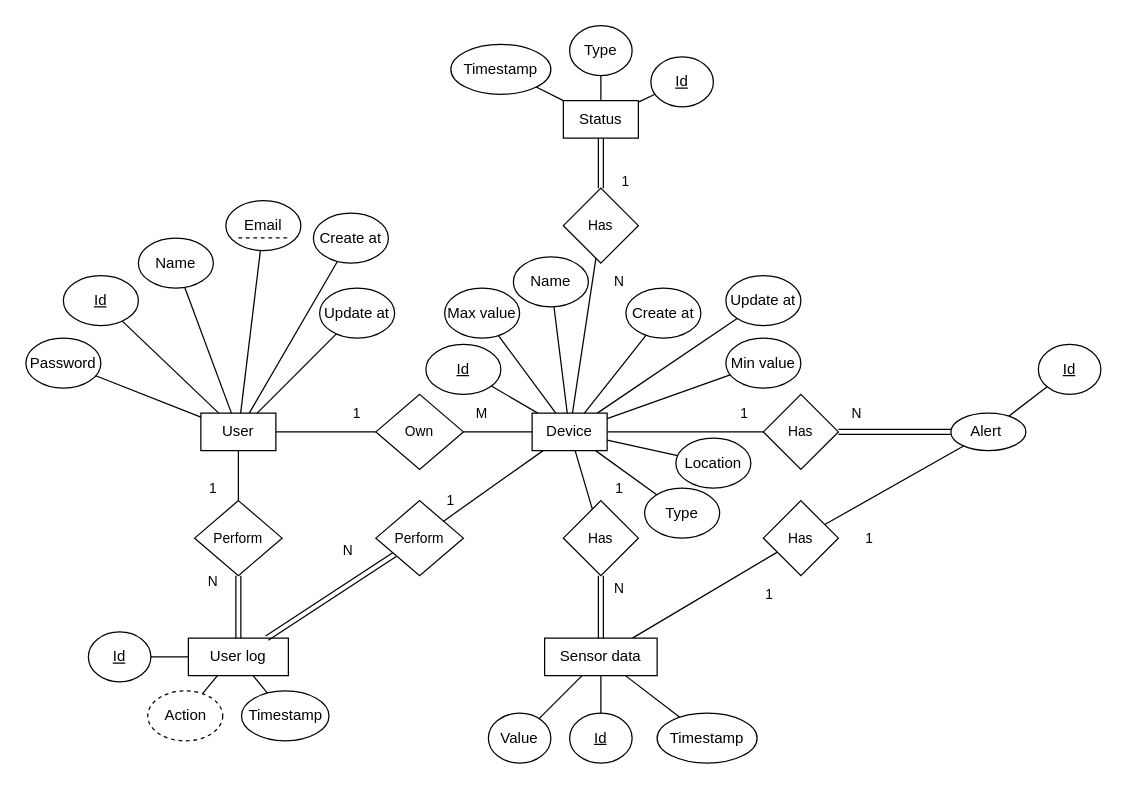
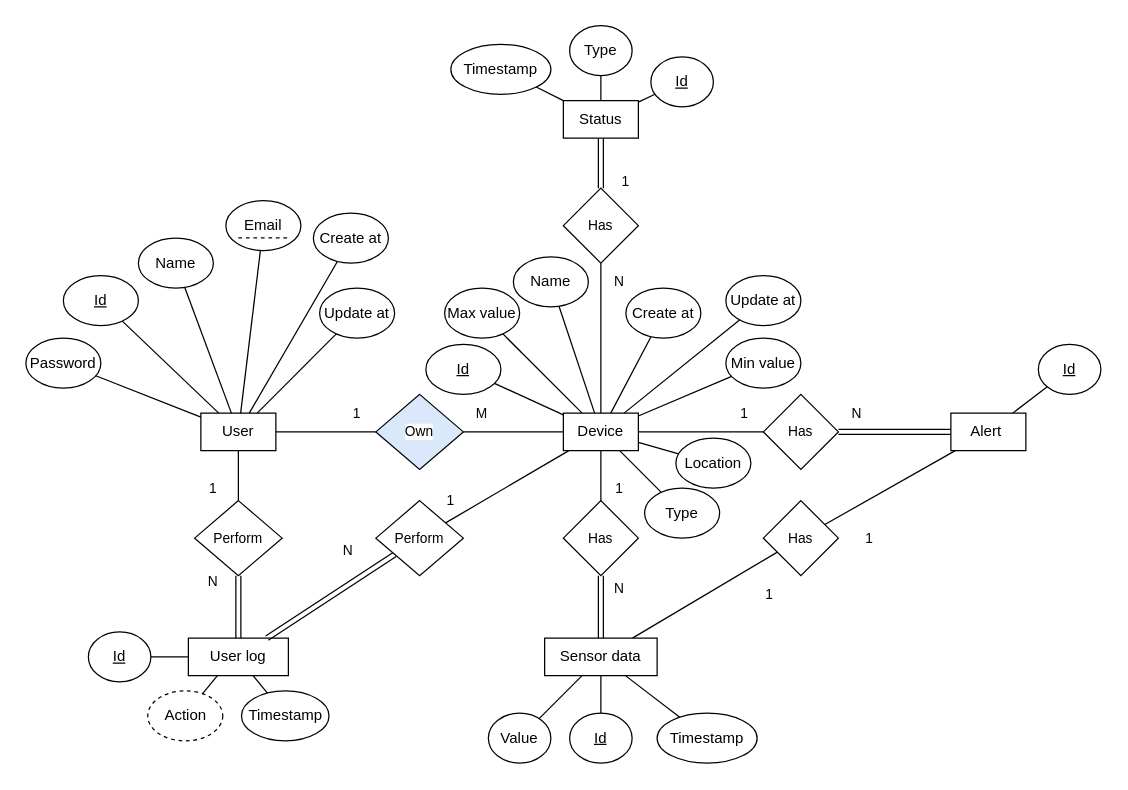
node "Own": fillcolor #ffffff -> #dae8fc
node "Device": moved (569, 432) -> (601, 432)
node "Alert": shape ellipse -> rectangle
